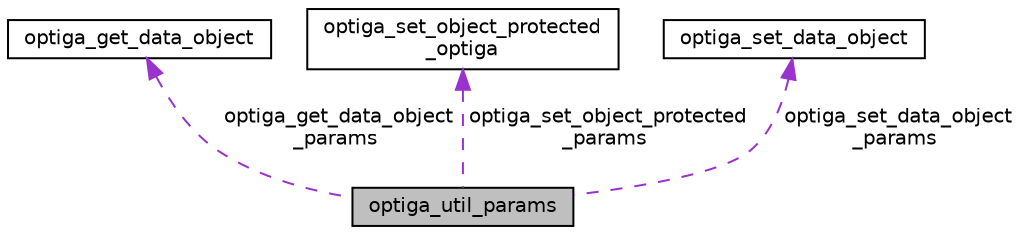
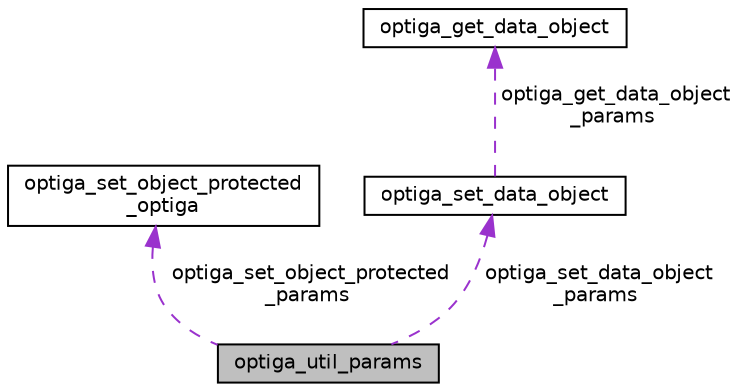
edge "optiga_util_params" -> "optiga_get_data_object": now "optiga_set_data_object" -> "optiga_get_data_object"
